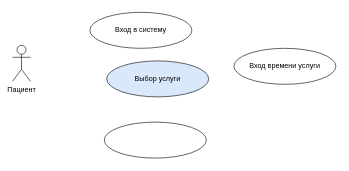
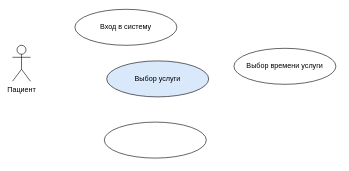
node "Вход в систему": moved (141, 30) -> (126, 27)
node "Вход времени услуги": label "Вход времени услуги" -> "Выбор времени услуги"
